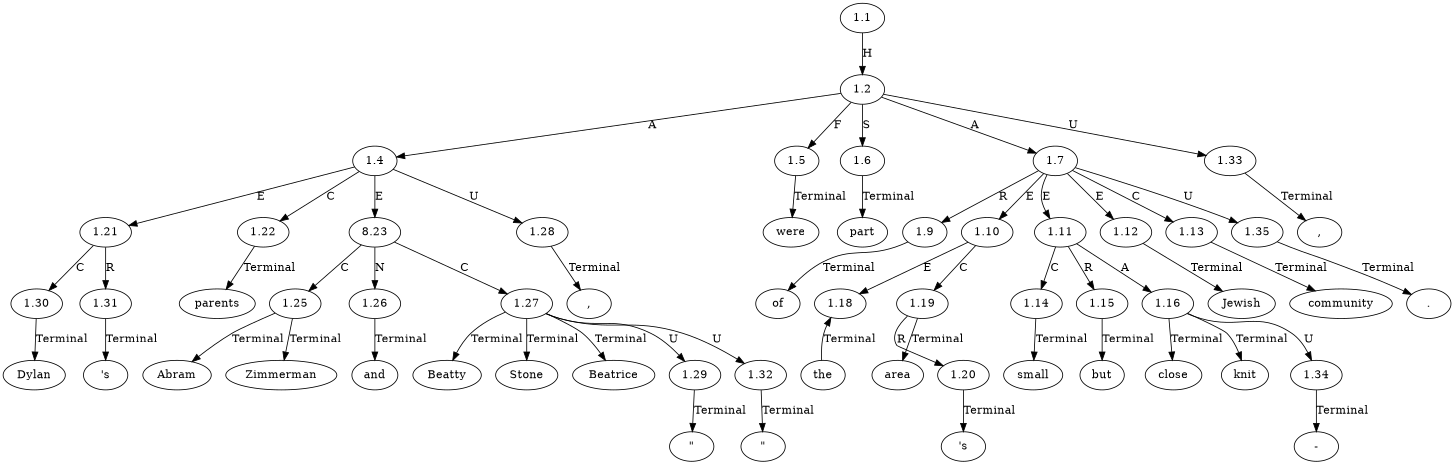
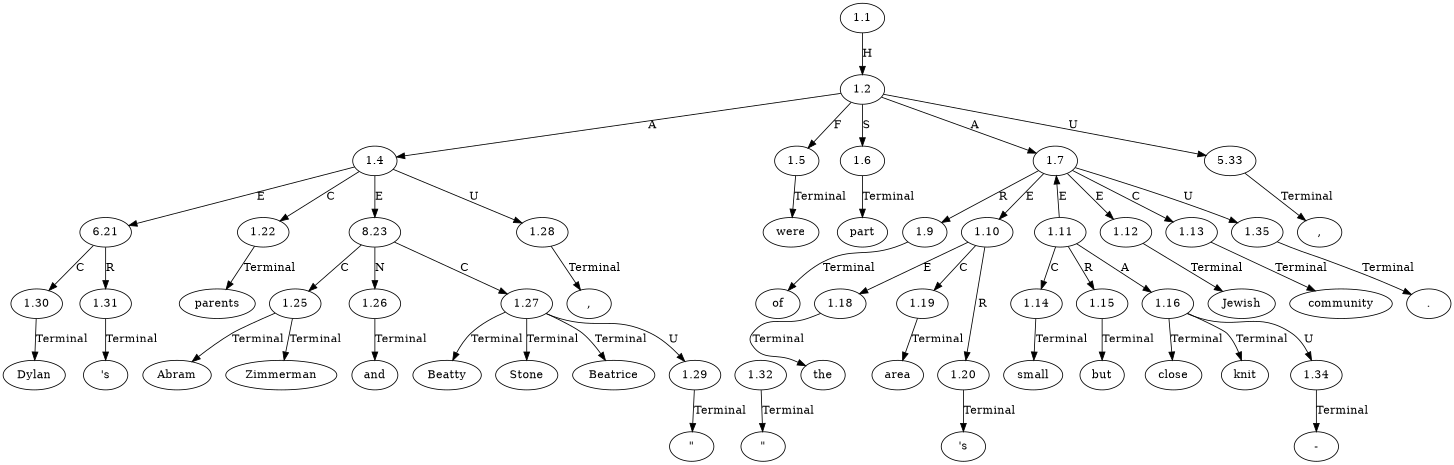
node "1.33": label "1.33" -> "5.33"
edge "1.7" -> "1.11": reversed
node "1.21": label "1.21" -> "6.21"
edge "1.27" -> "1.32": removed, label "U"
edge "the" -> "1.18": reversed
edge "1.19" -> "1.20": now "1.10" -> "1.20"
